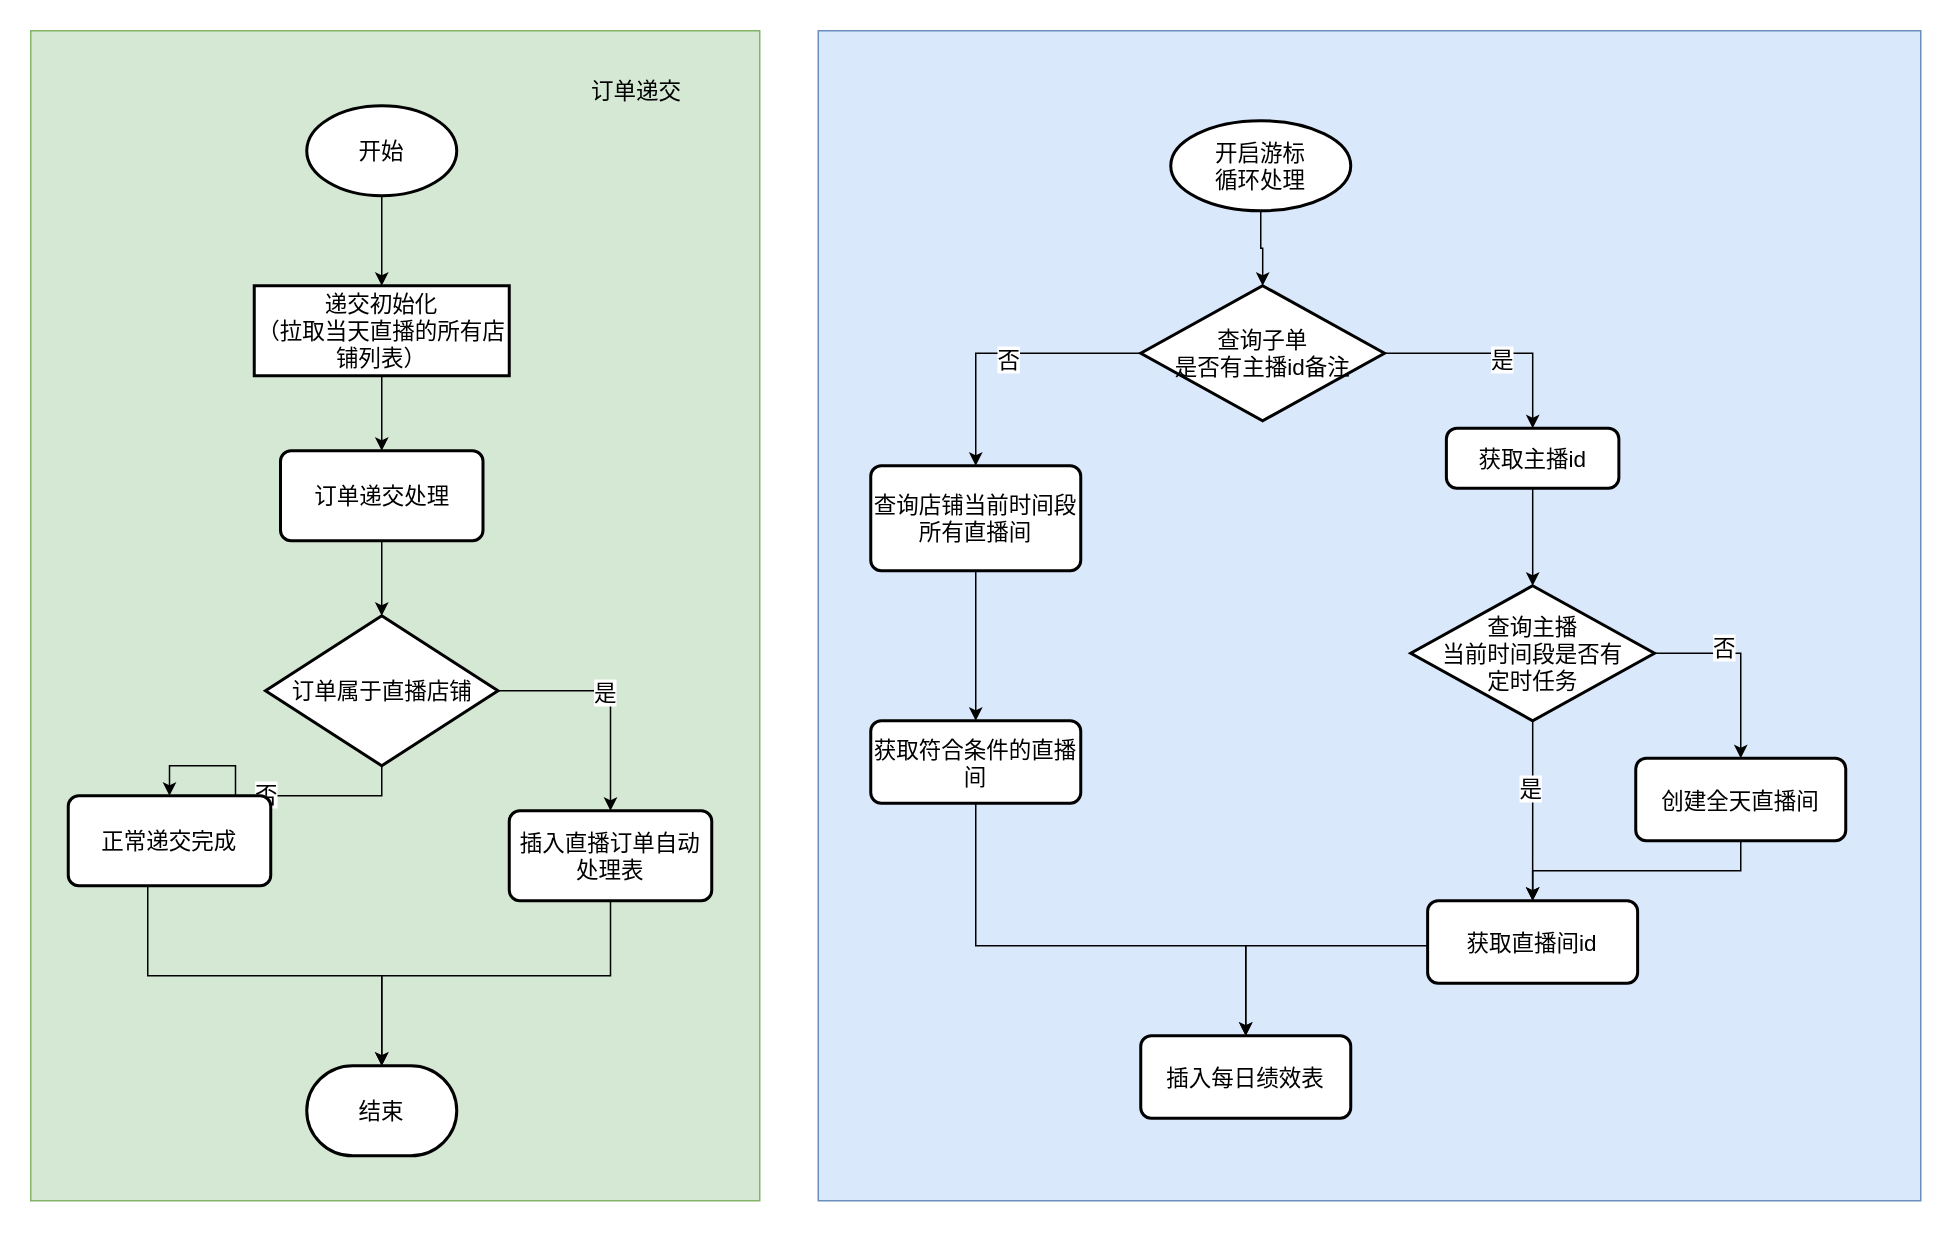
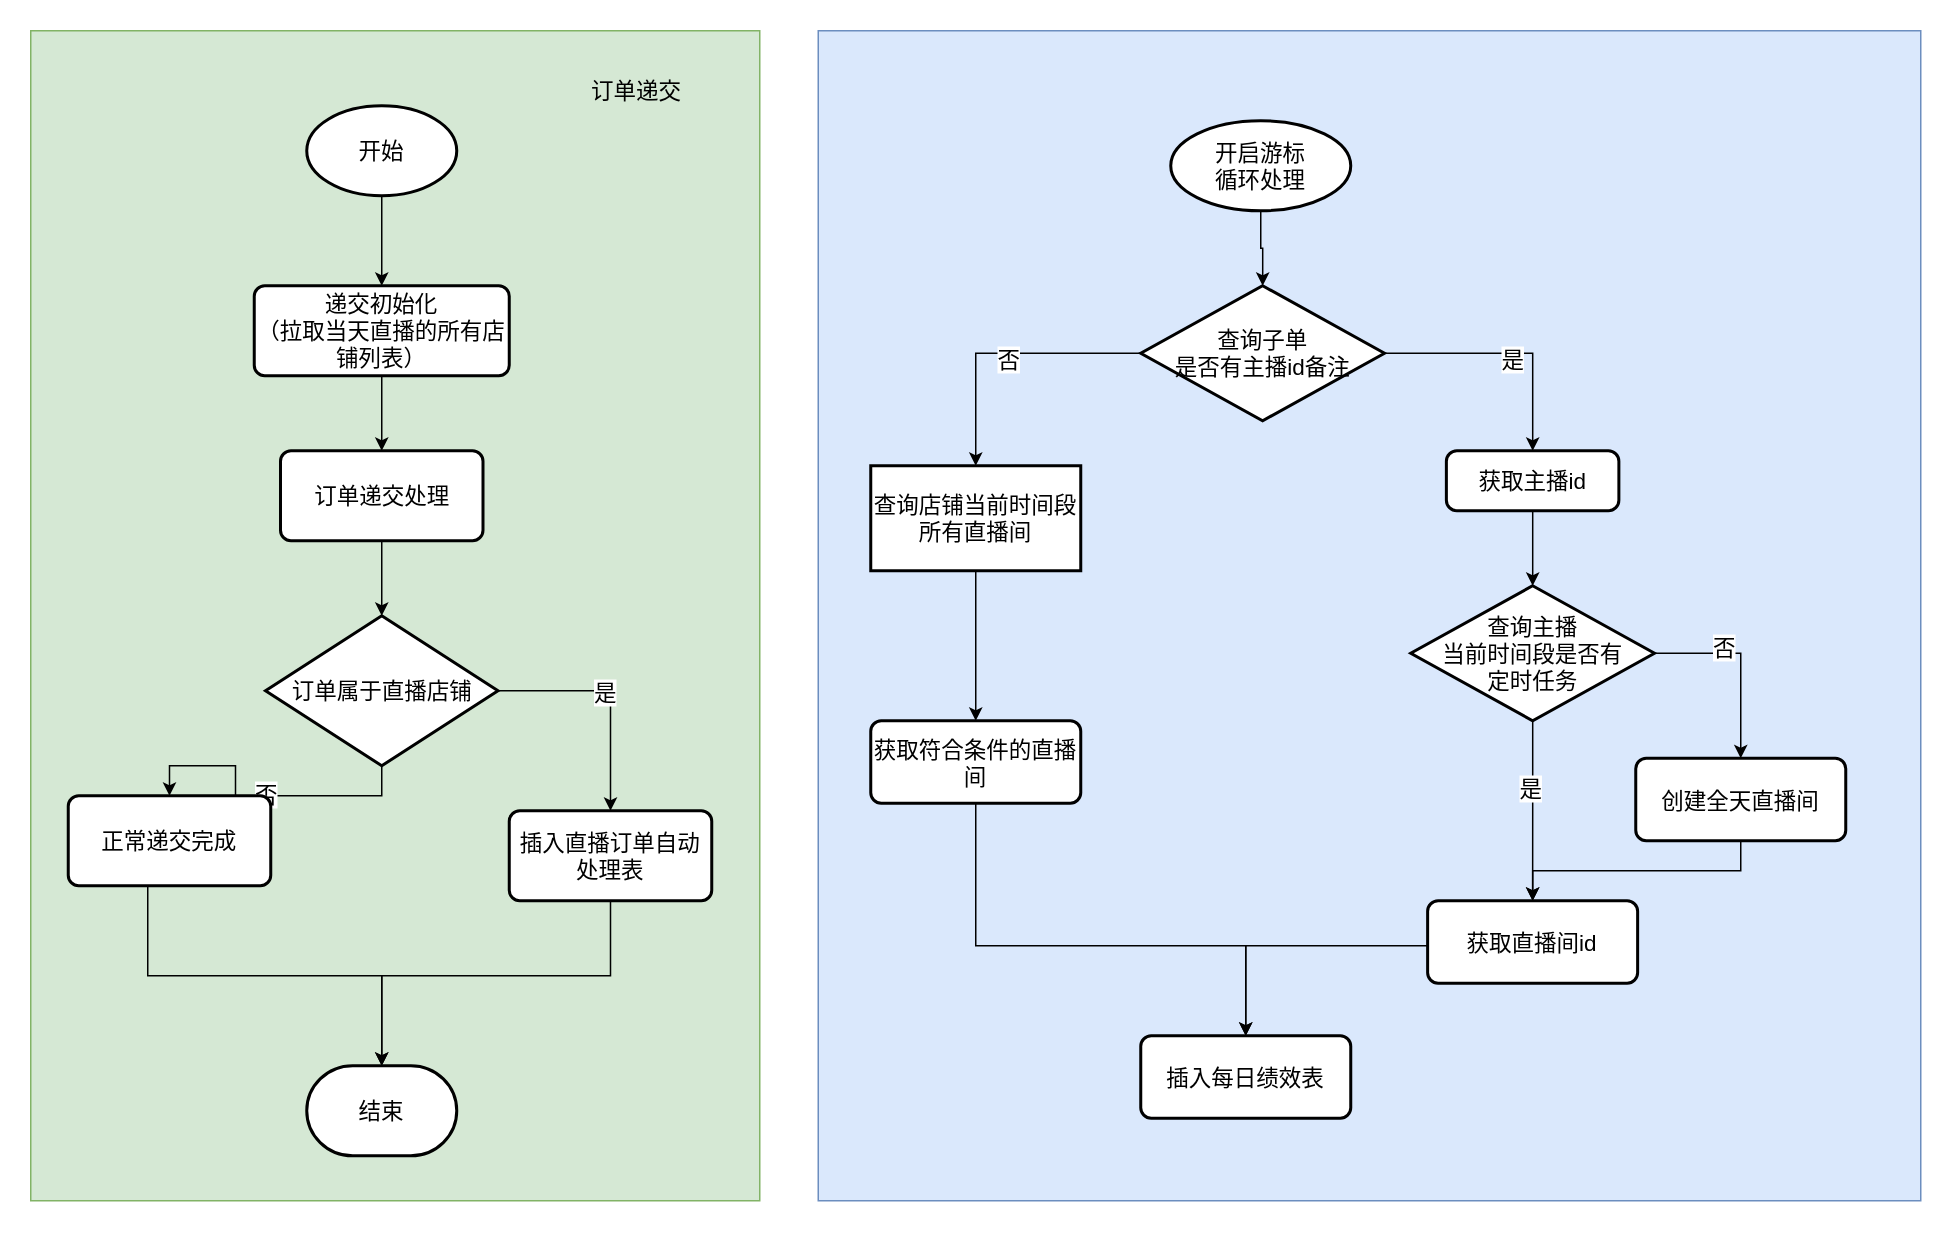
node "递交初始化（拉取当天直播的所有店铺列表）": shape rectangle -> rounded rectangle
node "获取主播id": moved (1533, 458) -> (1533, 481)
node "查询店铺当前时间段所有直播间": shape rounded rectangle -> rectangle
